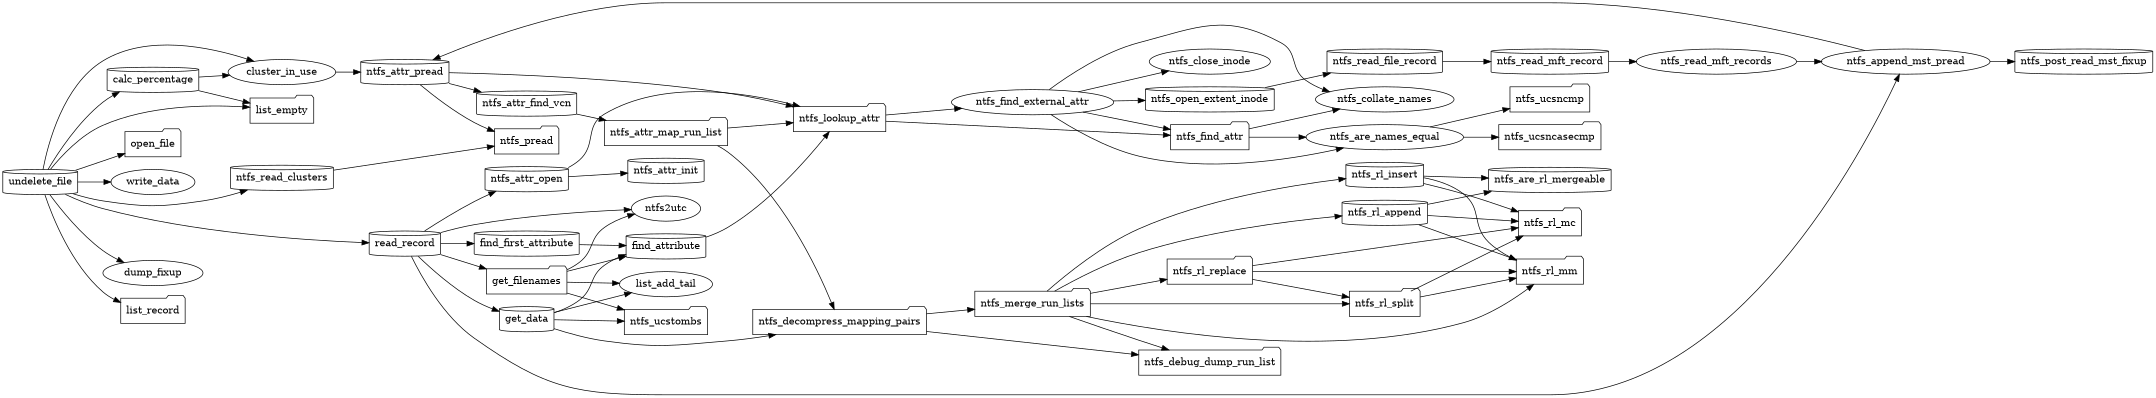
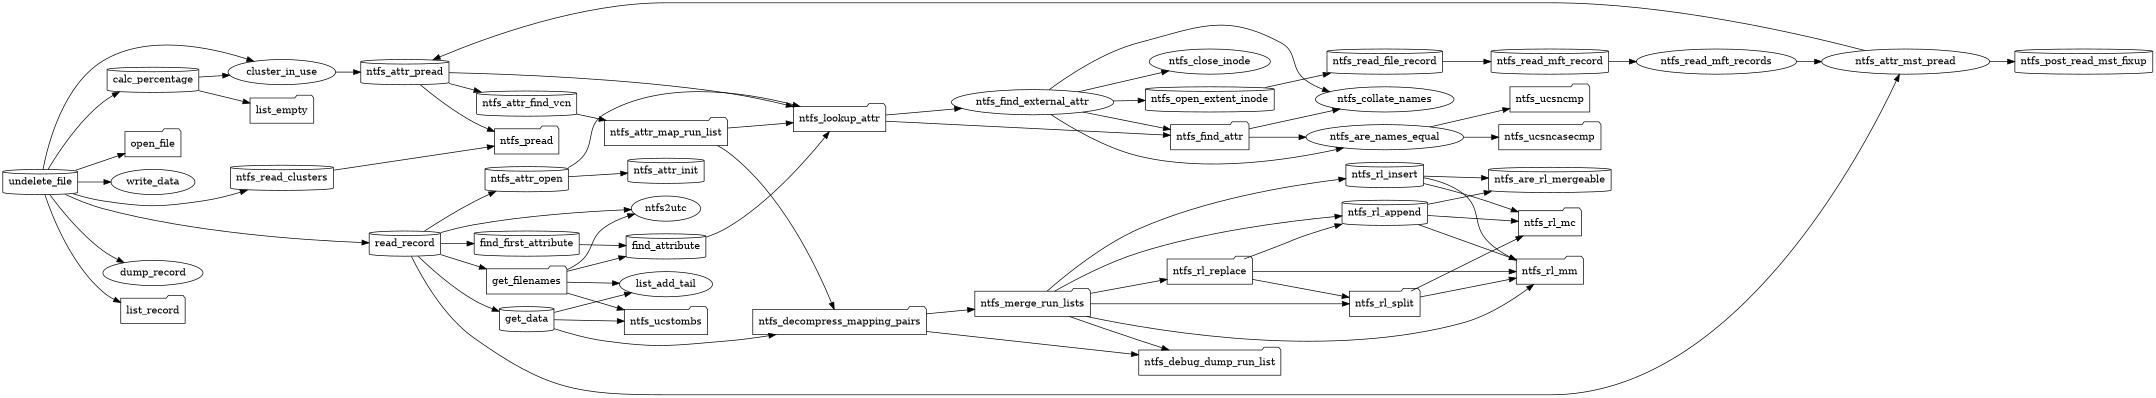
node "ntfs_append_mst_pread": label "ntfs_append_mst_pread" -> "ntfs_attr_mst_pread"
edge "undelete_file" -> "list_empty": removed
edge "ntfs_rl_replace" -> "ntfs_rl_mc": now "ntfs_rl_replace" -> "ntfs_rl_append"
node "dump_fixup": label "dump_fixup" -> "dump_record"
edge "get_data" -> "find_attribute": removed
